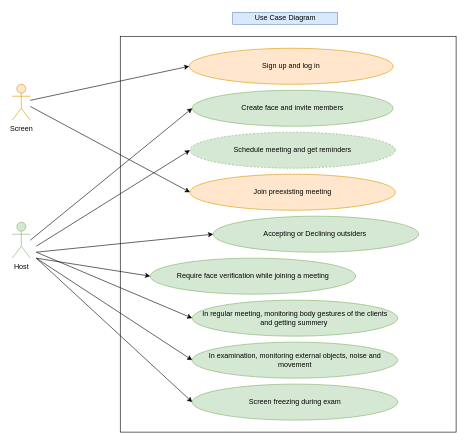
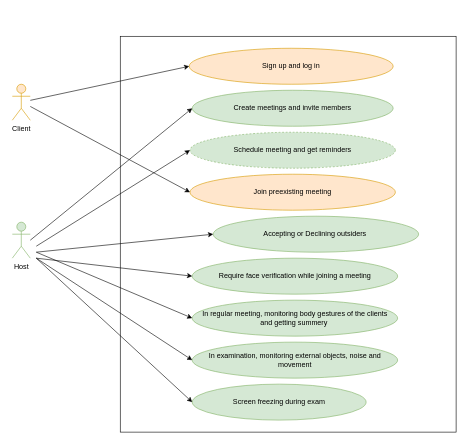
node "Use Case Diagram": removed
node "Create face and invite members": label "Create face and invite members" -> "Create meetings and invite members"
node "Screen": label "Screen" -> "Client"
node "Require face verification while joining a meeting": moved (253, 276) -> (295, 276)
node "Screen freezing during exam": size 206x36 -> 174x36
